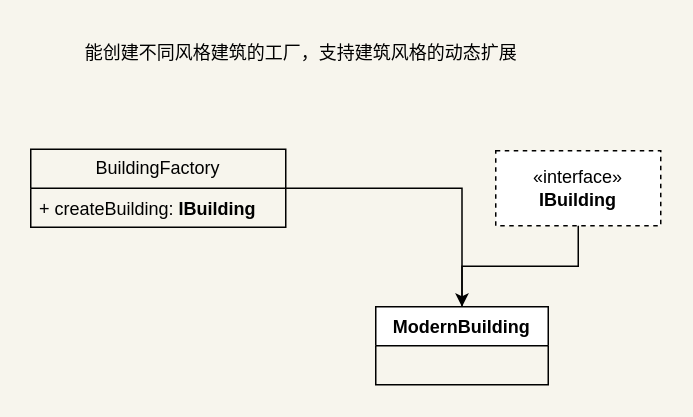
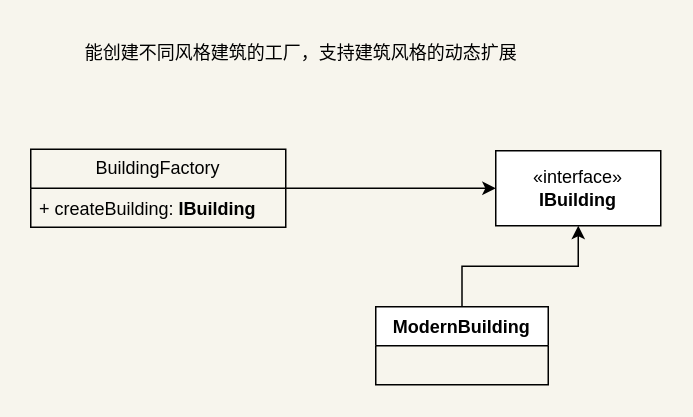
node "«interface» IBuilding": style dashed -> solid
edge "BuildingFactory" -> "ModernBuilding": now "BuildingFactory" -> "«interface» IBuilding"
edge "«interface» IBuilding" -- "ModernBuilding": arrowhead none -> classic
